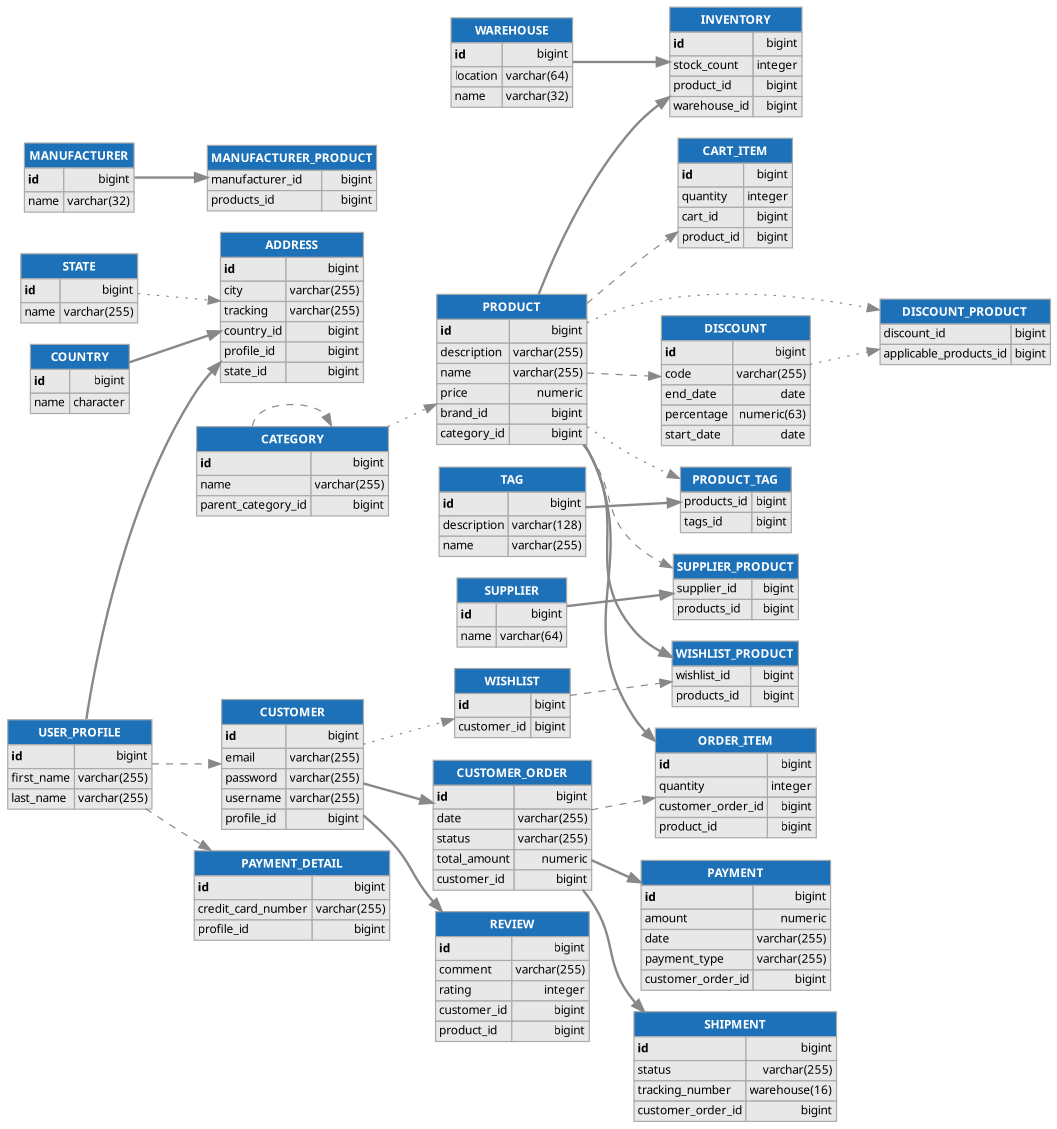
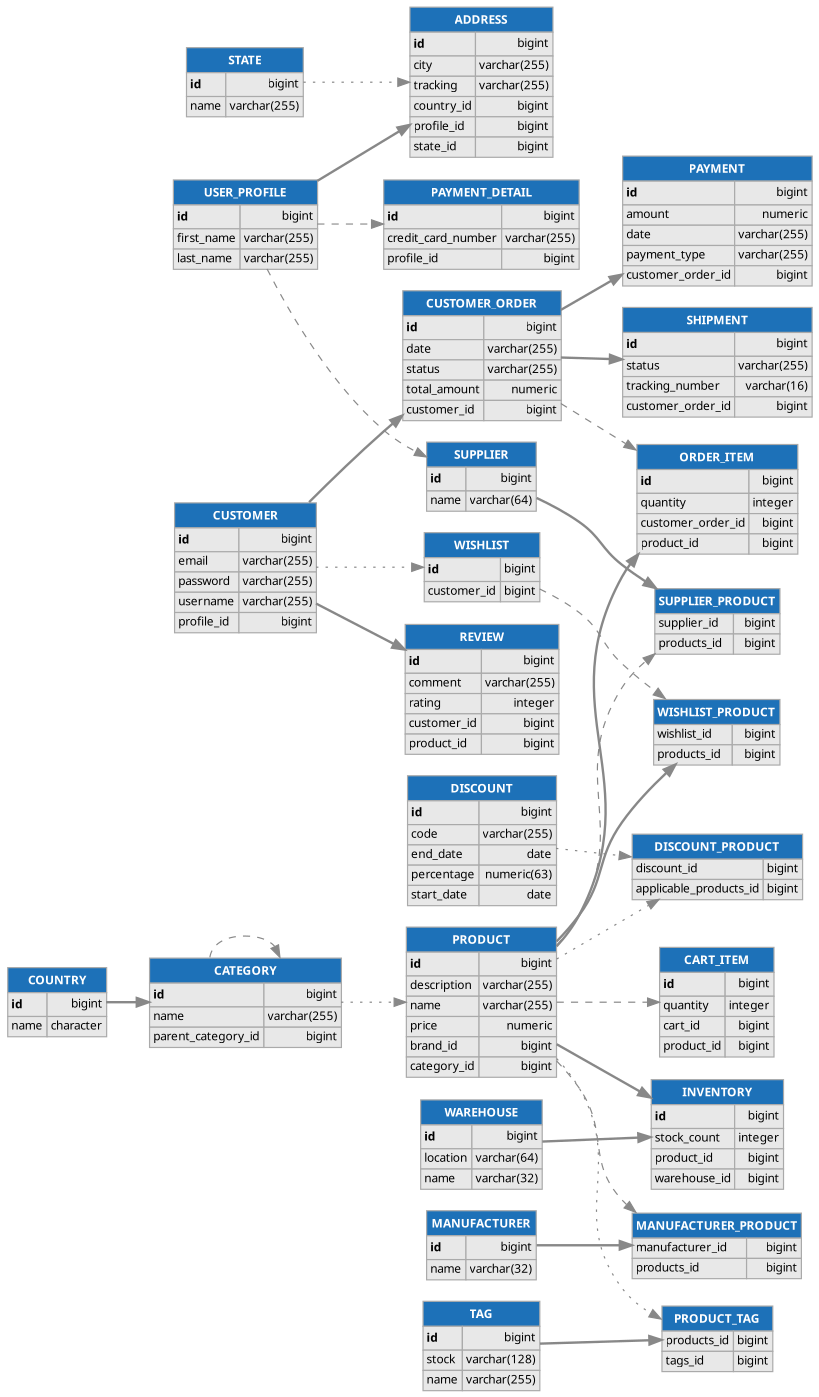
edge "COUNTRY" -> "ADDRESS": now "COUNTRY" -> "CATEGORY"
edge "PRODUCT" -> "DISCOUNT": now "PRODUCT" -> "MANUFACTURER_PRODUCT"
node "TAG": text "description" -> "stock"
edge "USER_PROFILE" -> "CUSTOMER": now "USER_PROFILE" -> "SUPPLIER"
node "SHIPMENT": text "warehouse(16)" -> "varchar(16)"
